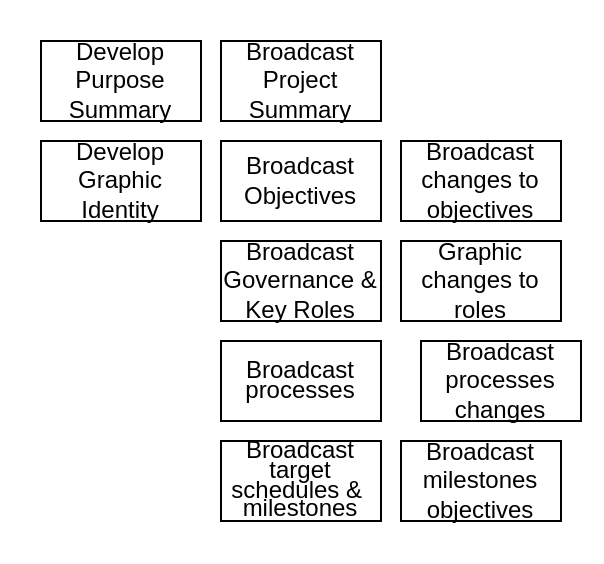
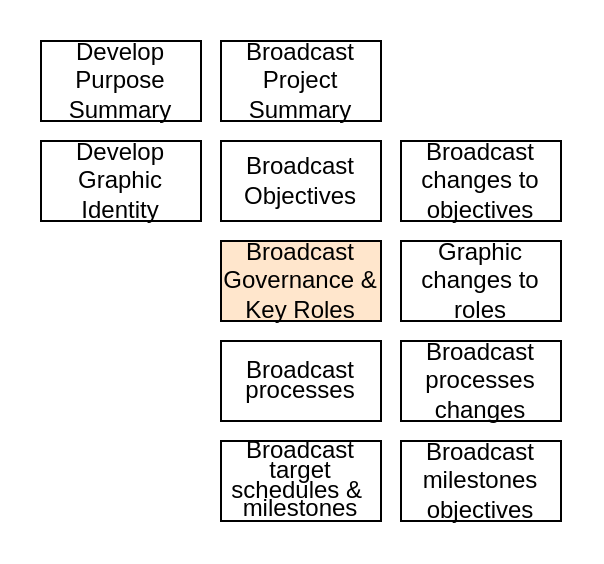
node "Broadcast Governance & Key Roles": fillcolor #ffffff -> #ffe6cc
node "Broadcast processes changes": moved (501, 381) -> (481, 381)
